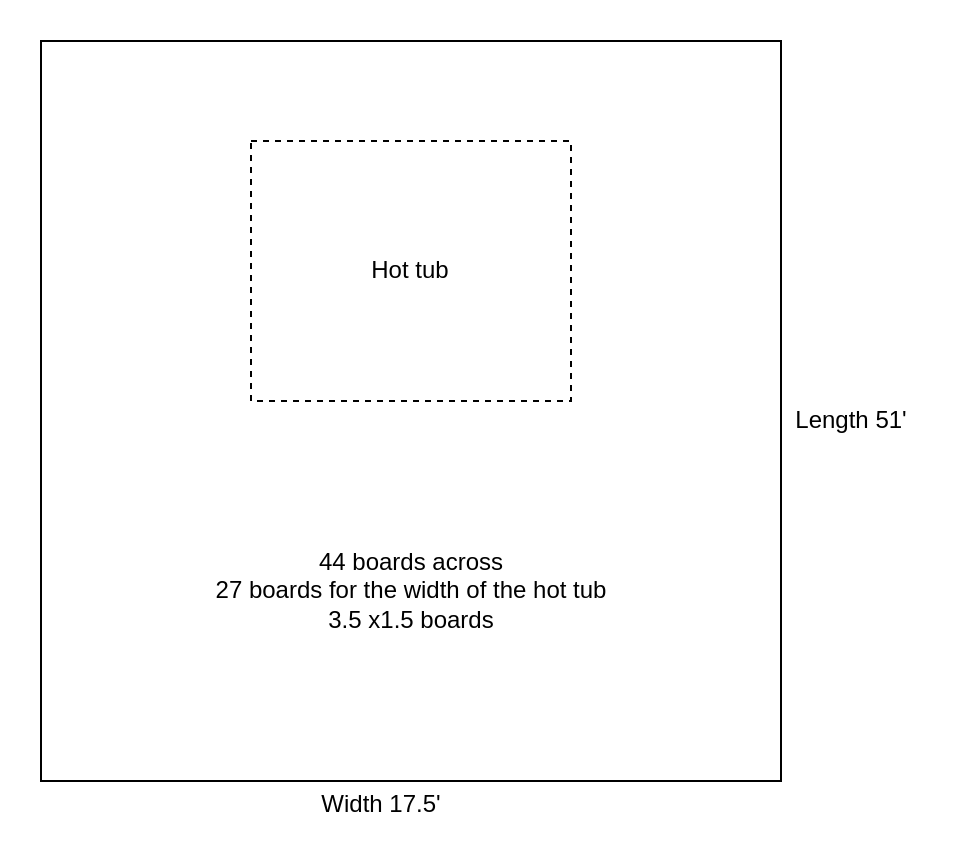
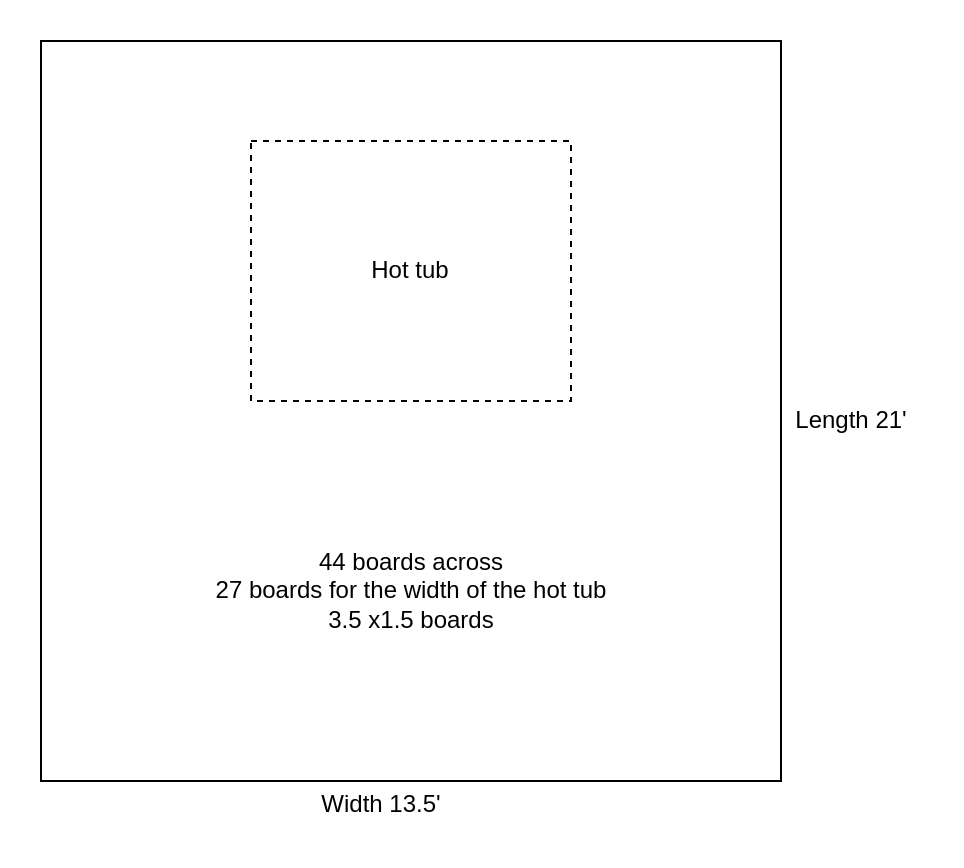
node "Length 51'": label "Length 51'" -> "Length 21'"
node "Width 17.5'": label "Width 17.5'" -> "Width 13.5'"
